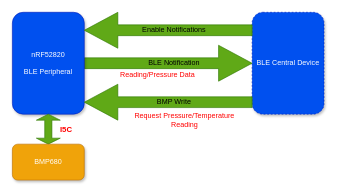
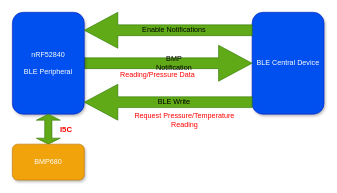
node "nRF52820 BLE Peripheral": label "nRF52820 BLE Peripheral" -> "nRF52840 BLE Peripheral"
node "BLE Notification": label "BLE Notification" -> "BMP Notification"
node "BLE Central Device": style dashed -> solid
node "BMP Write": label "BMP Write" -> "BLE Write"
